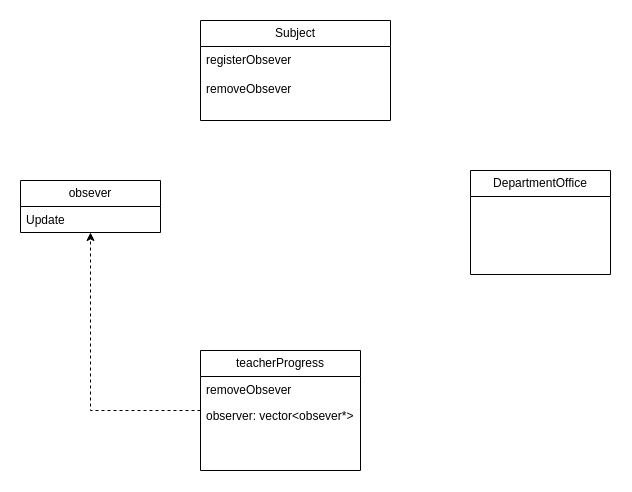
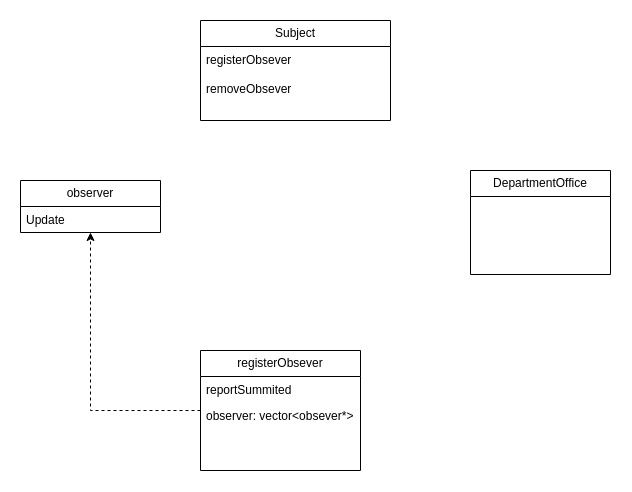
node "obsever": label "obsever" -> "observer"
node "teacherProgress": label "teacherProgress" -> "registerObsever"
node "removeObsever": label "removeObsever" -> "reportSummited"
